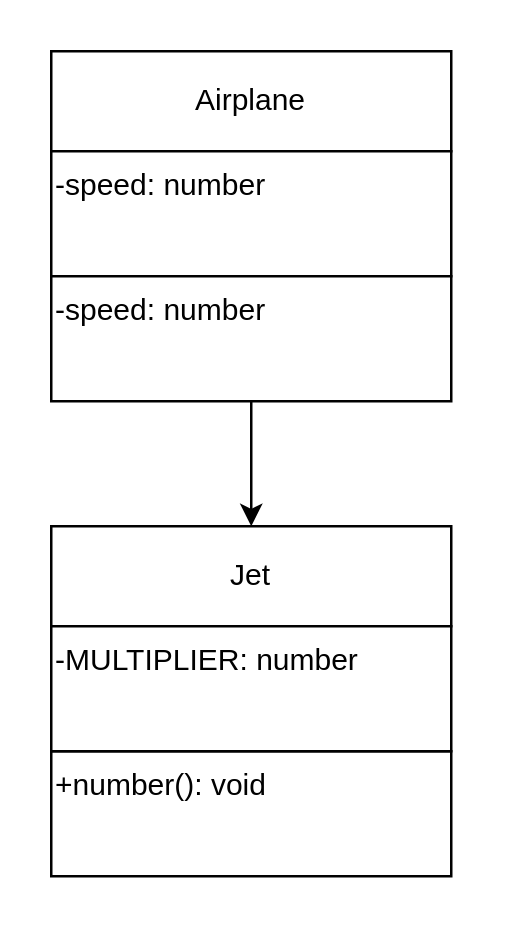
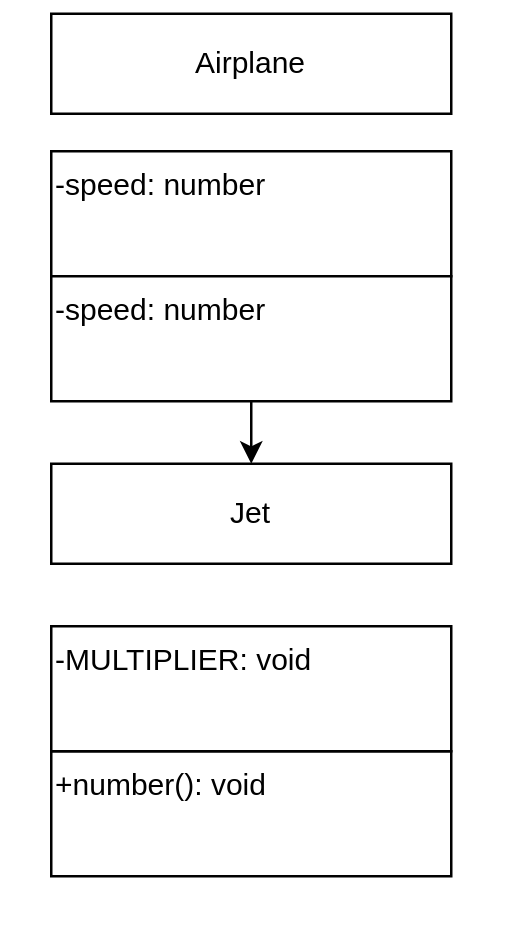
node "Airplane": moved (251, 101) -> (251, 64)
node "Jet": moved (251, 576) -> (251, 514)
node "-MULTIPLIER: number": label "-MULTIPLIER: number" -> "-MULTIPLIER: void"
